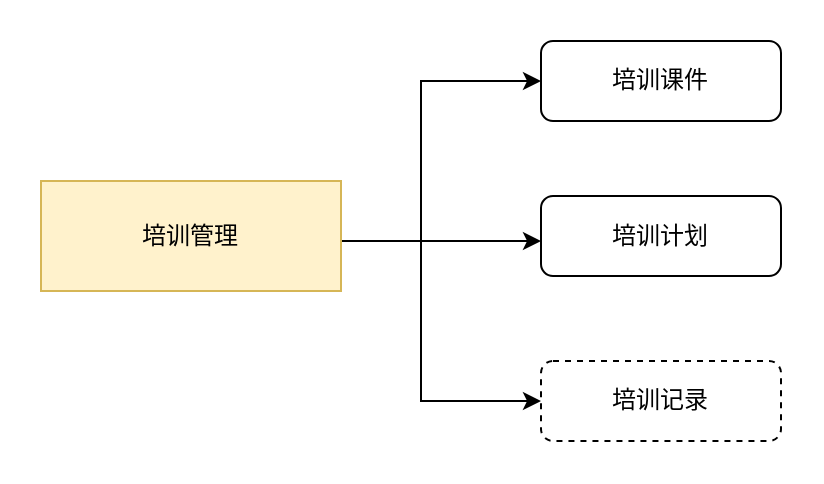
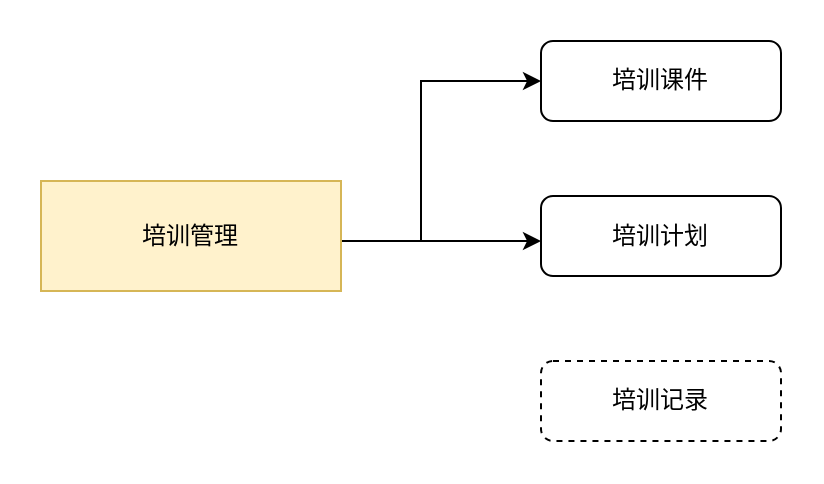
edge "培训管理" -> "培训记录": removed
